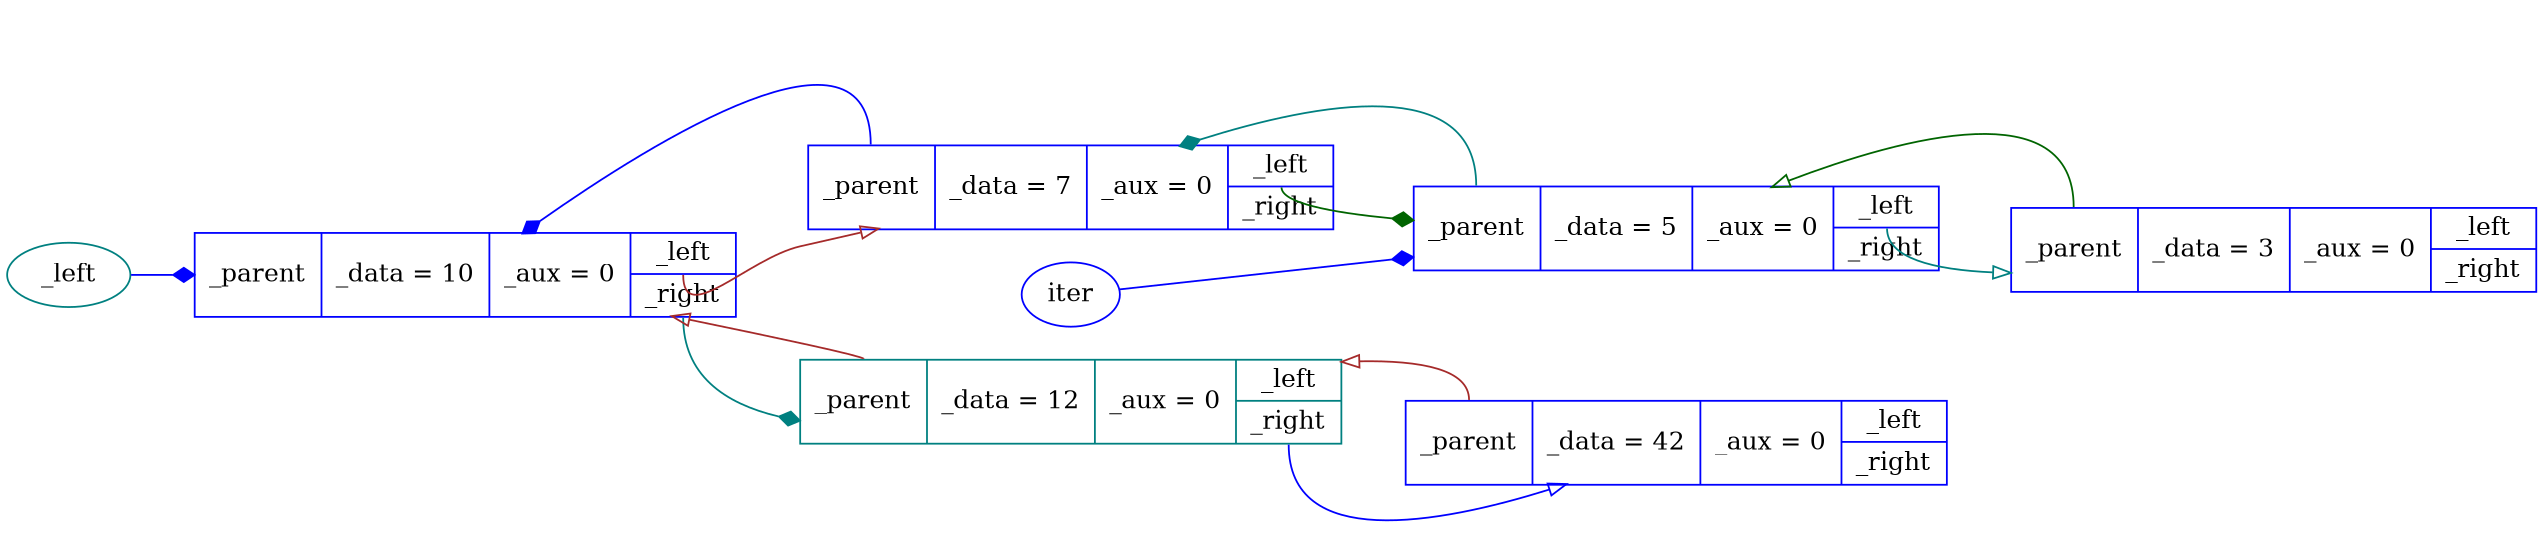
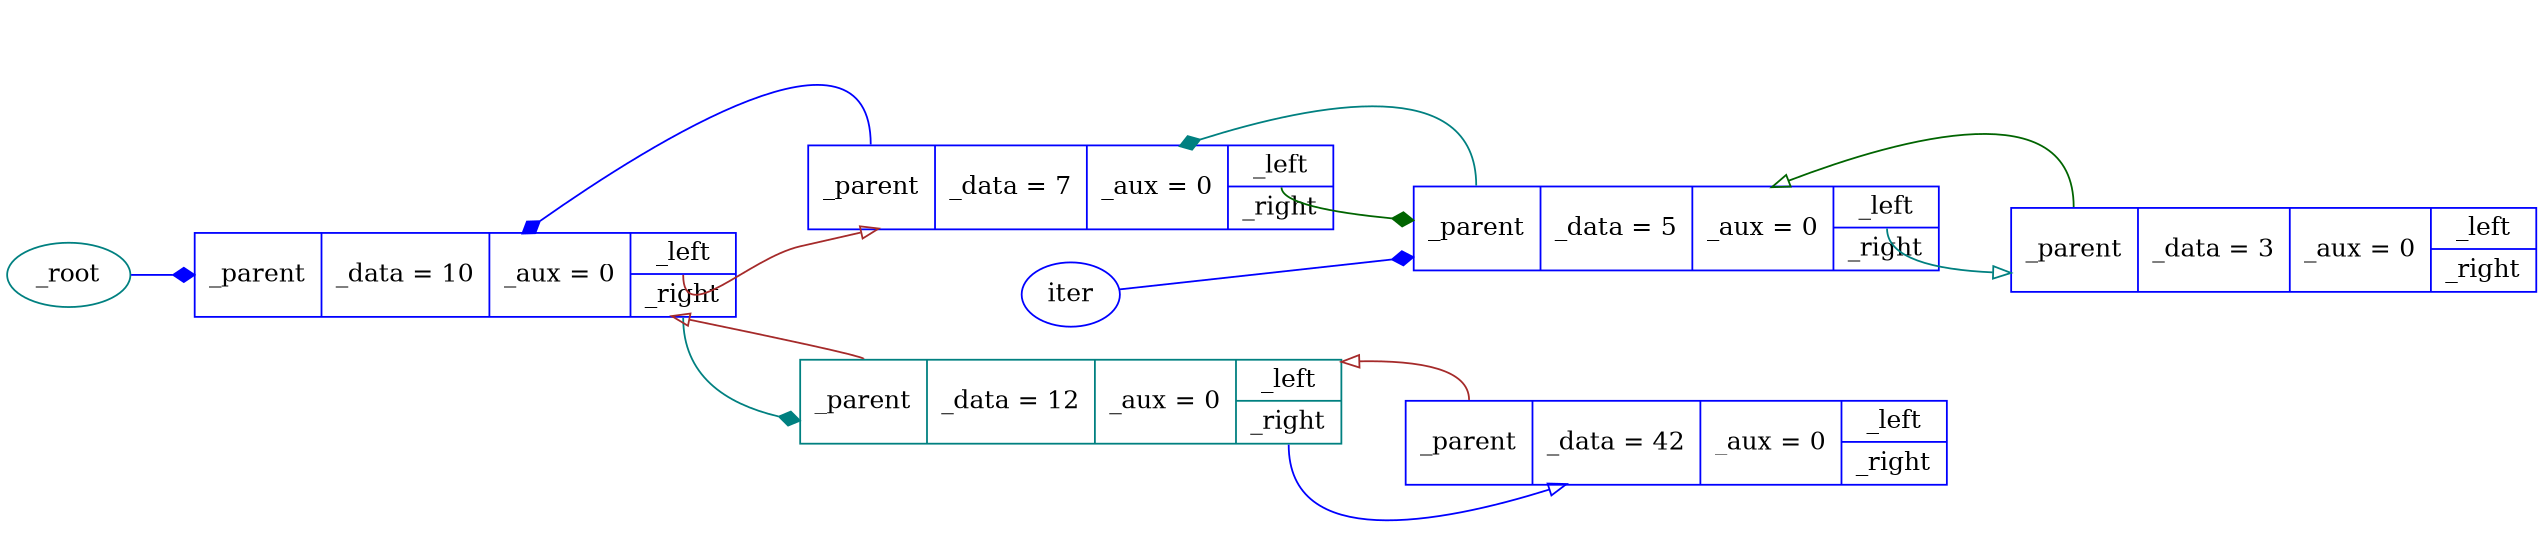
node "_left": label "_left" -> "_root"
